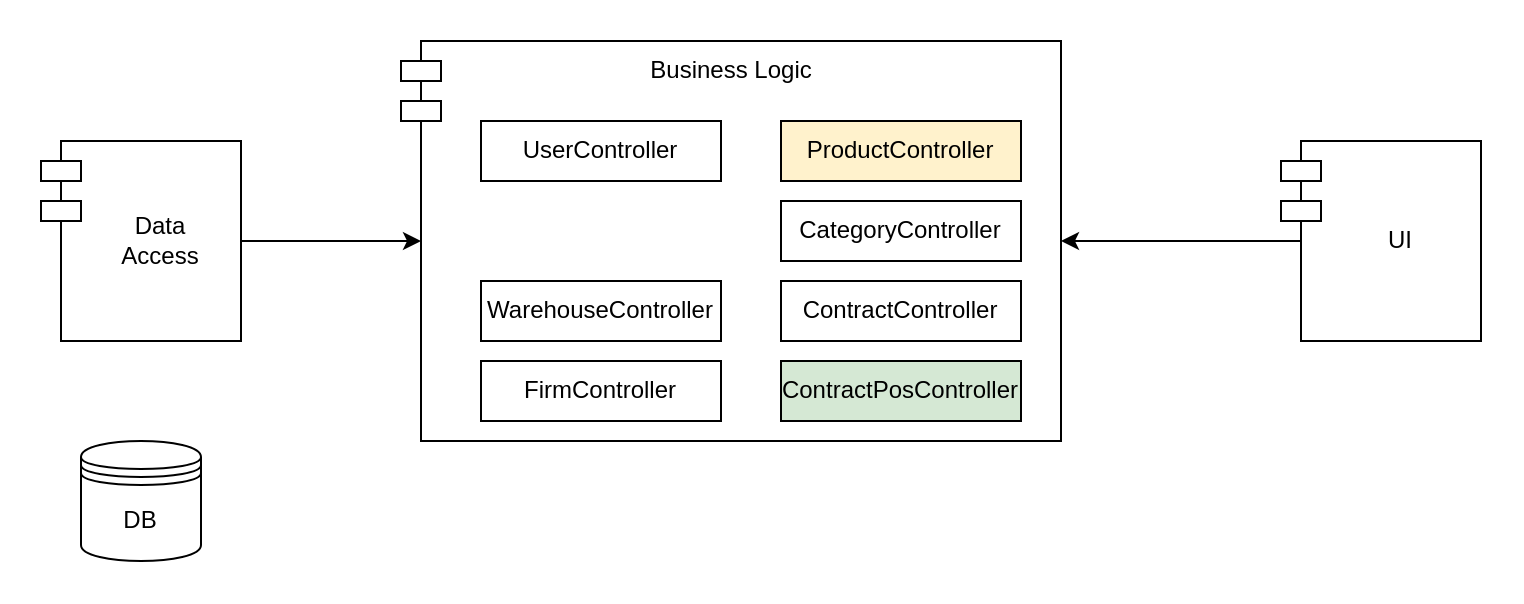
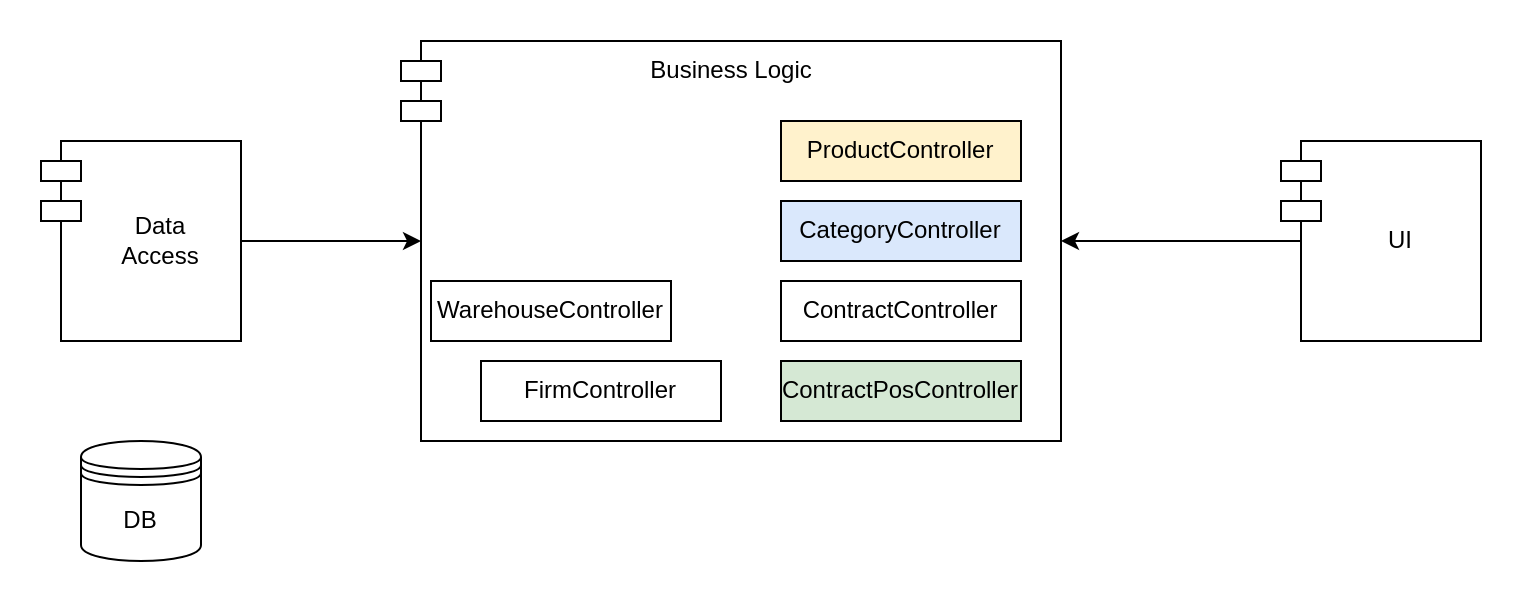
node "UserController": removed
node "CategoryController": fillcolor #ffffff -> #dae8fc
node "WarehouseController": moved (601, 311) -> (551, 311)
